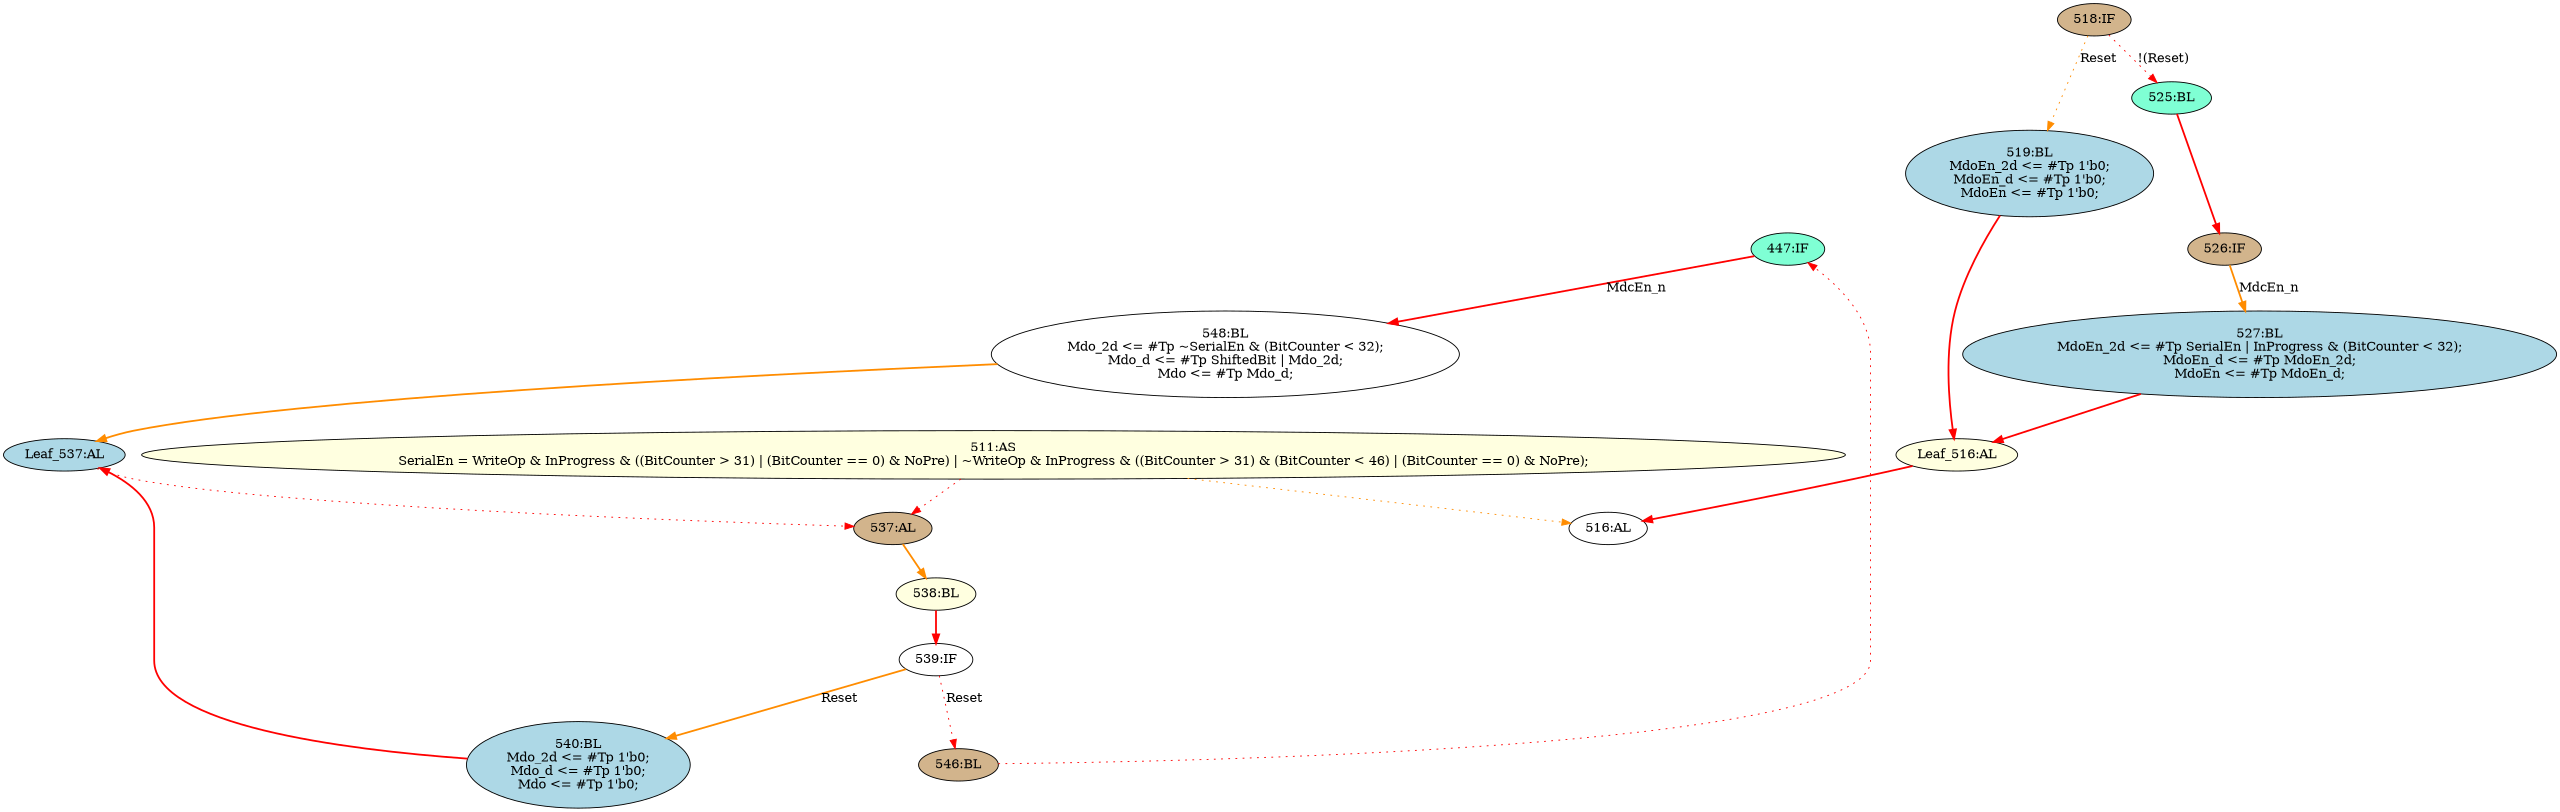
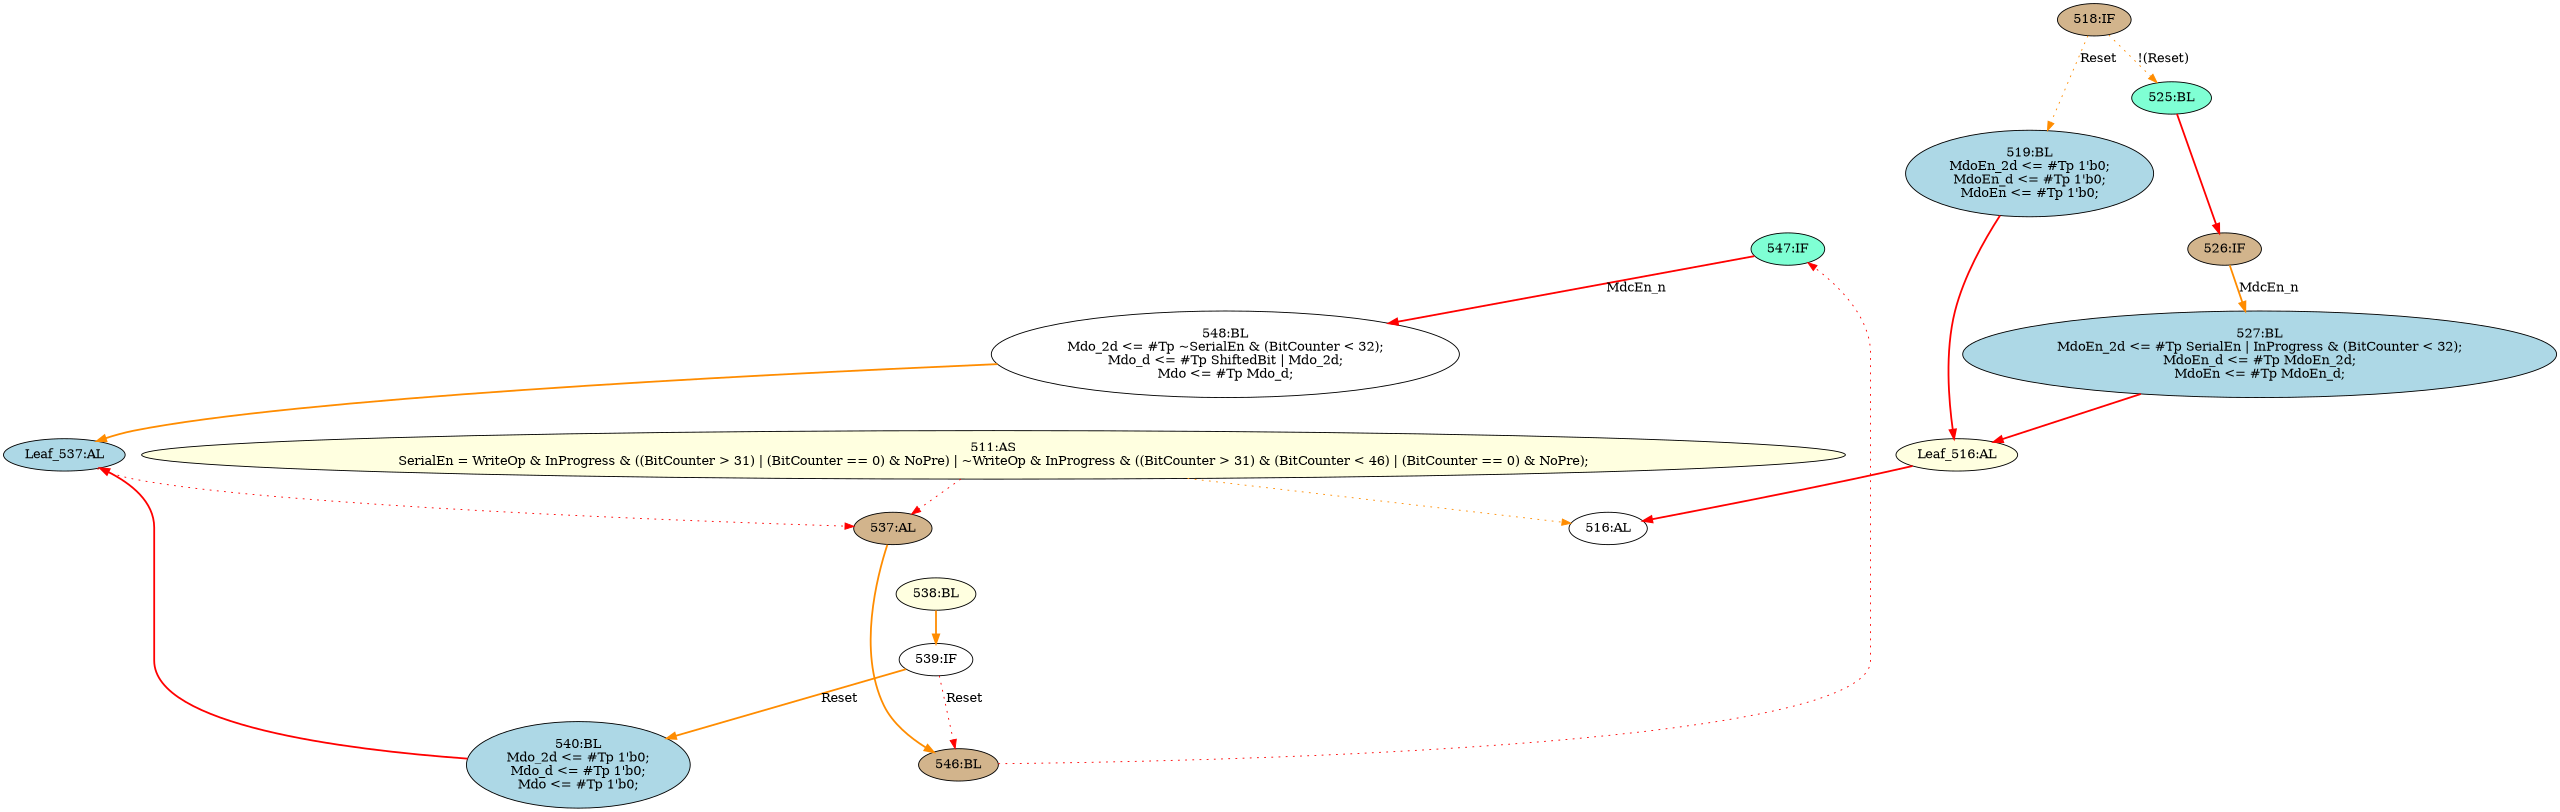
edge "518:IF" -> "525:BL": color red -> darkorange
node "447:IF": label "447:IF" -> "547:IF"
edge "537:AL" -> "538:BL": now "537:AL" -> "546:BL"
edge "538:BL" -> "539:IF": color red -> darkorange
